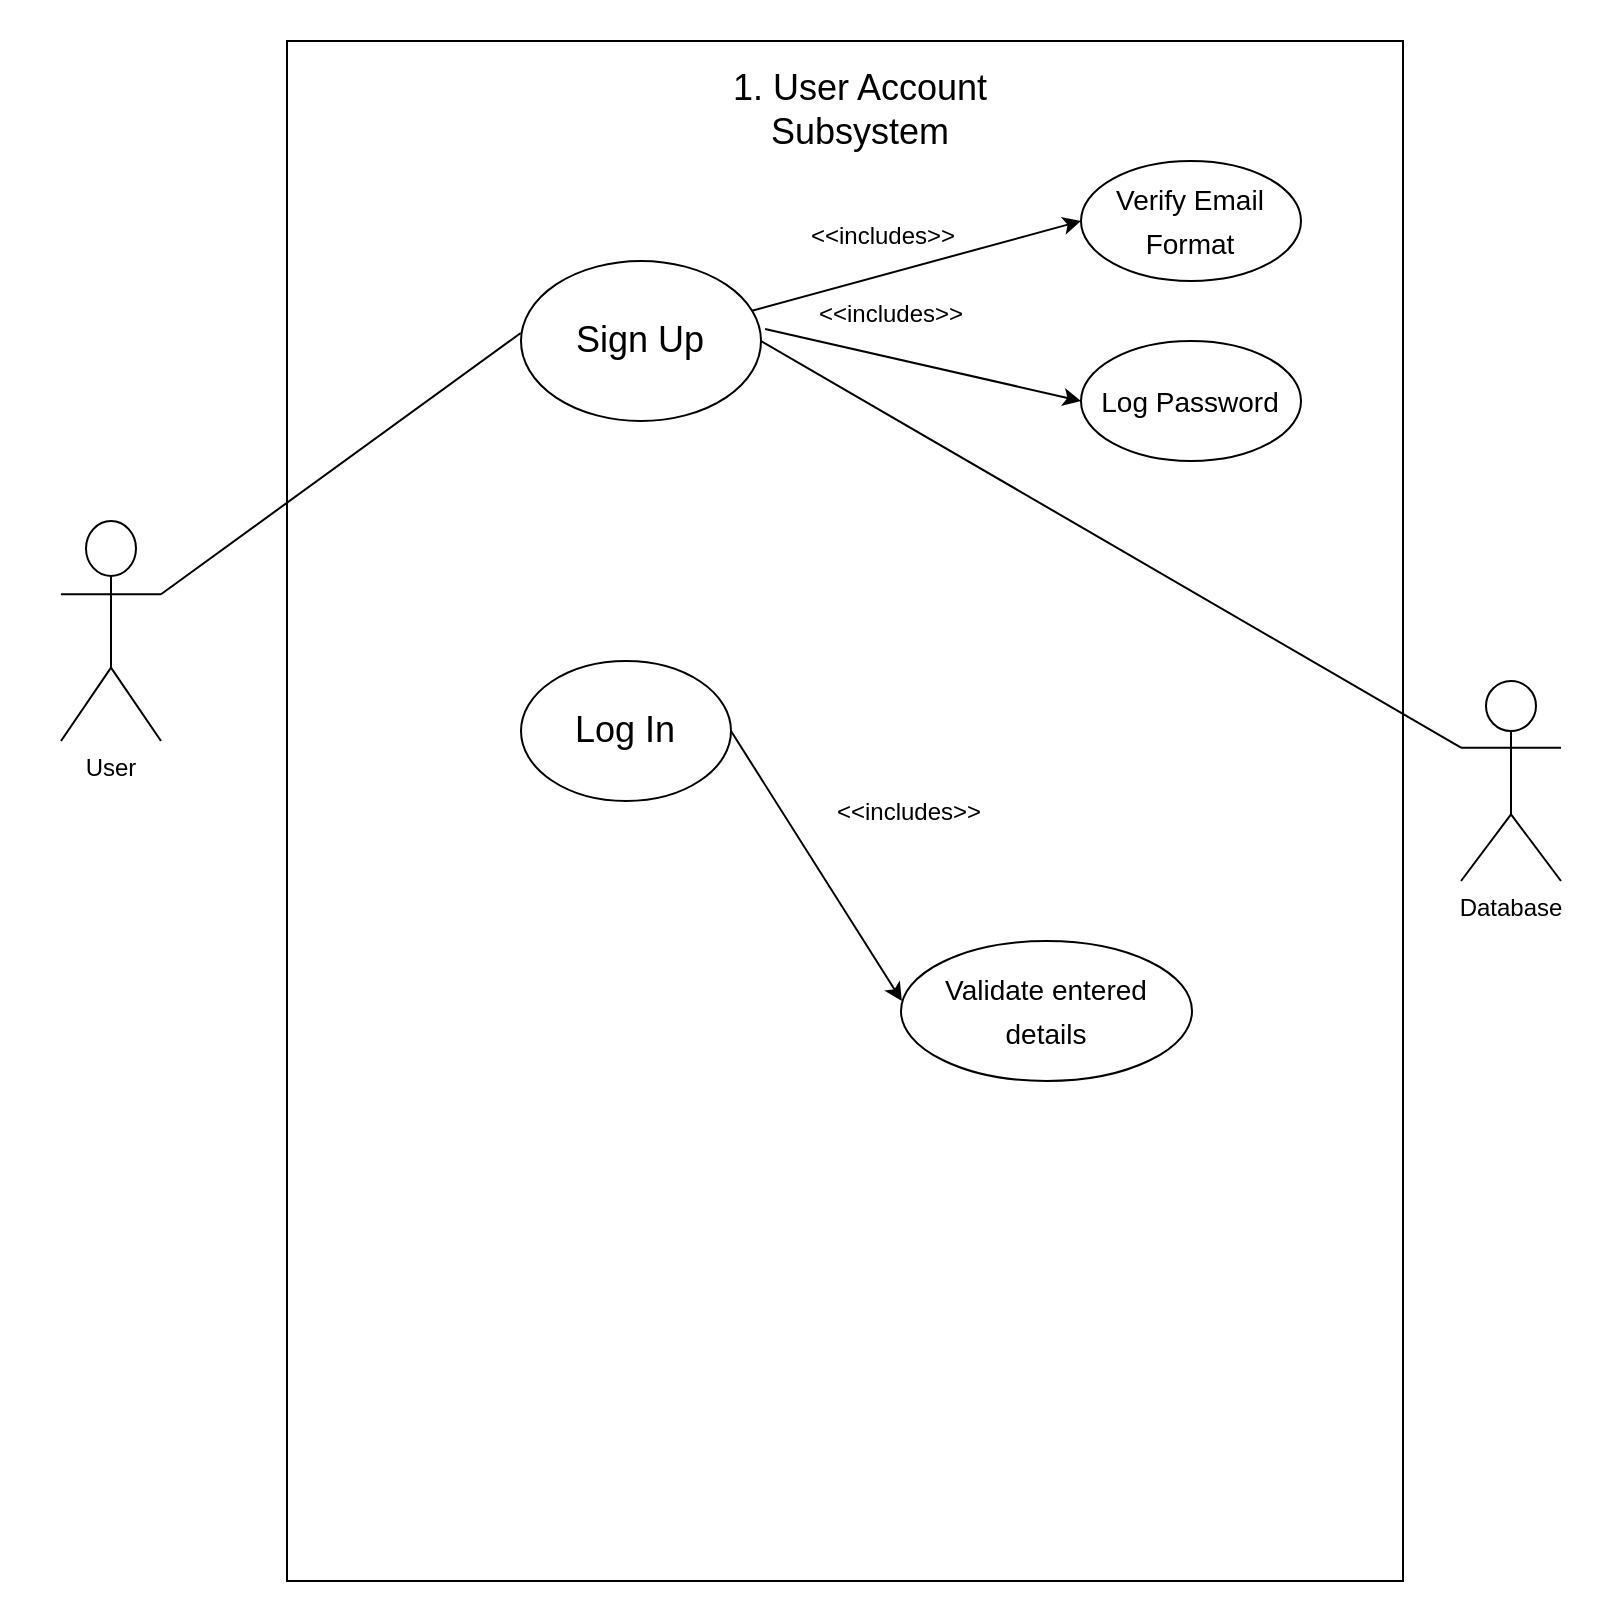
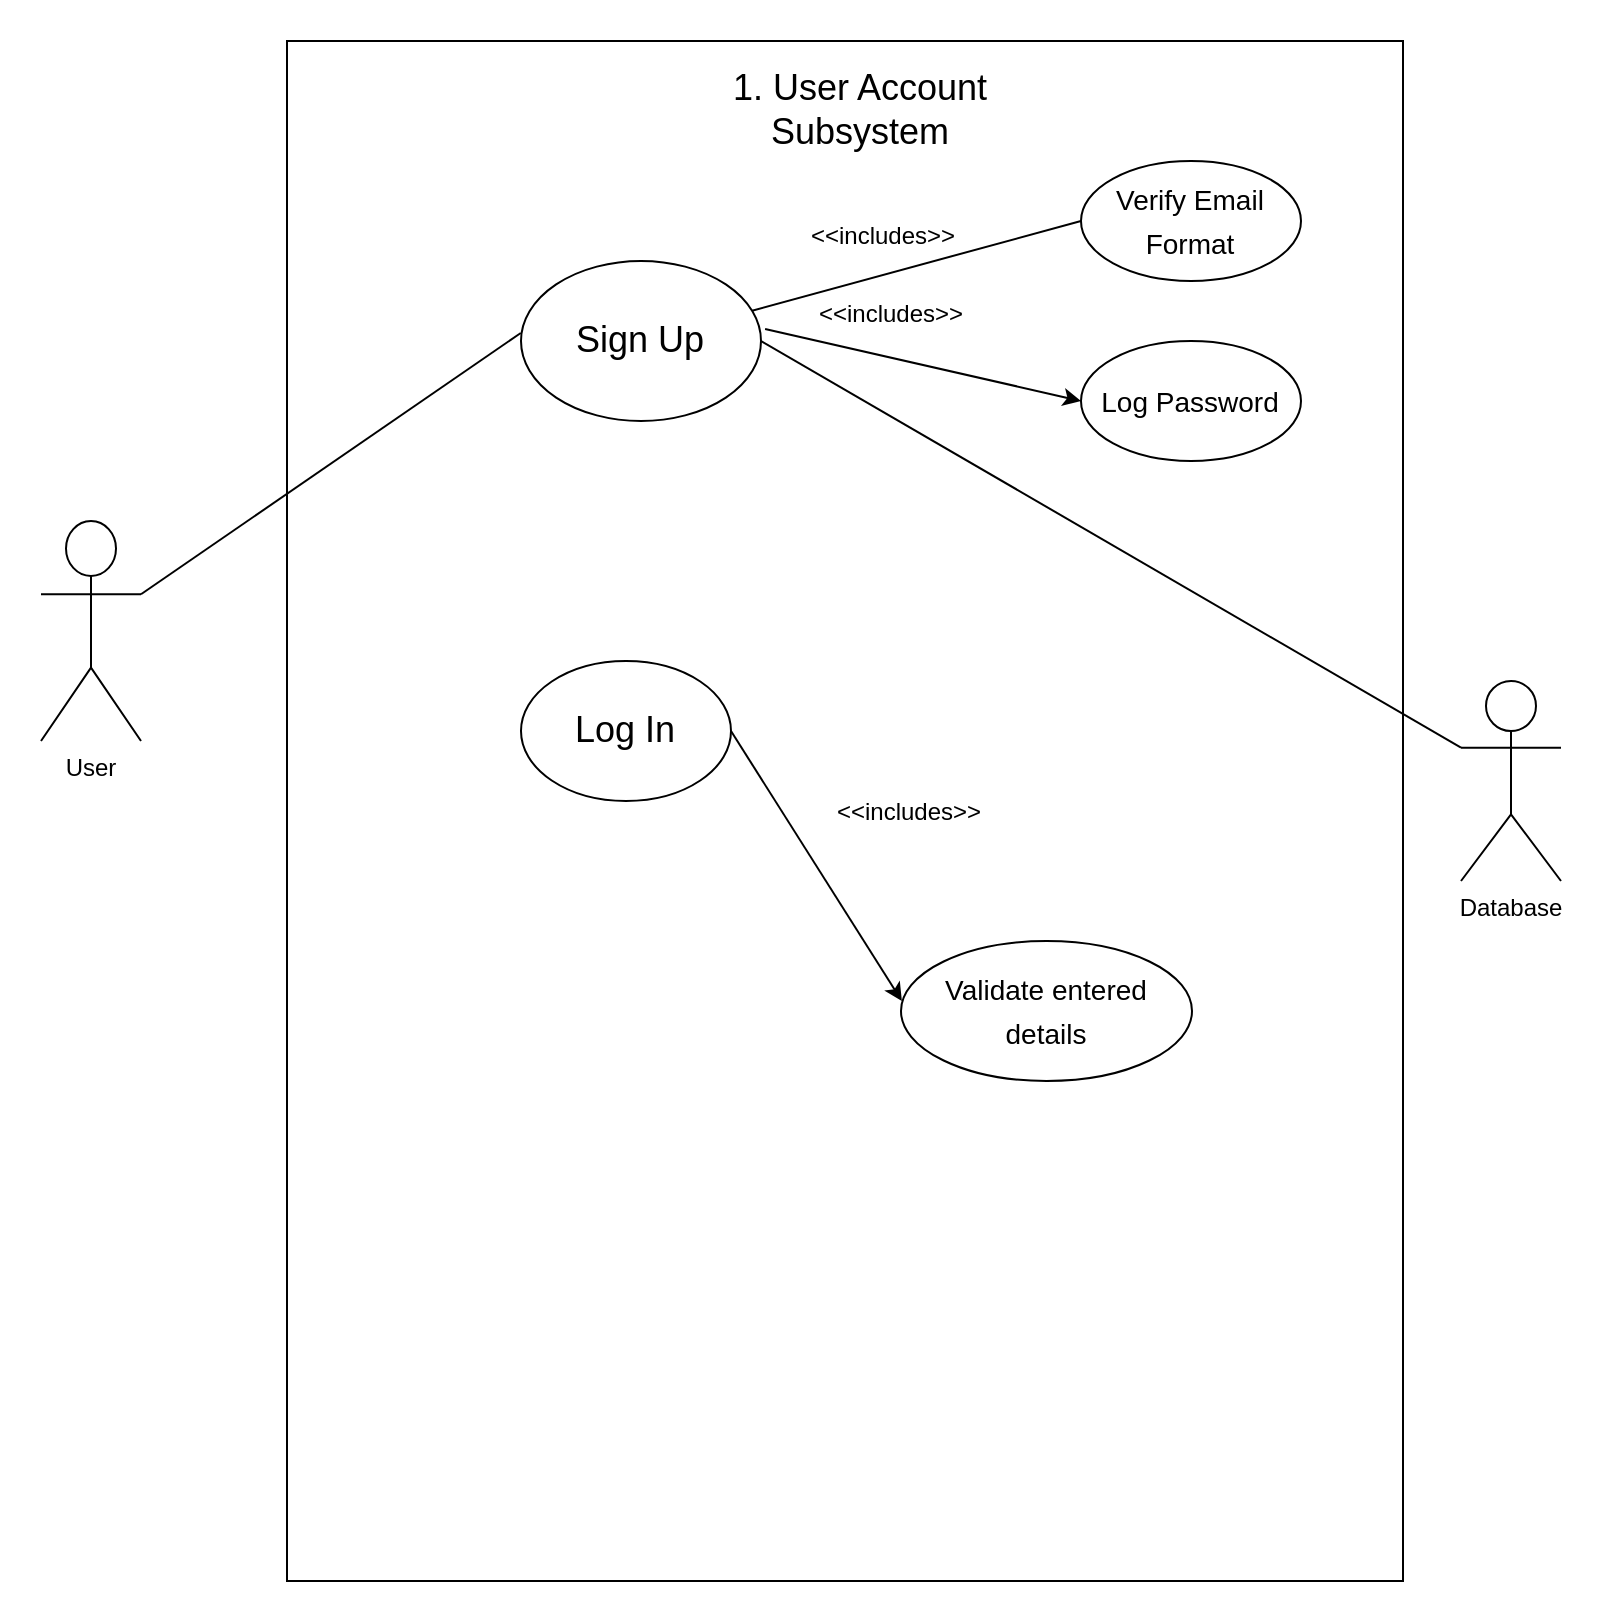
edge "Sign Up" -> "Verify Email Format": arrowhead classic -> none
node "User": moved (111, 631) -> (91, 631)
